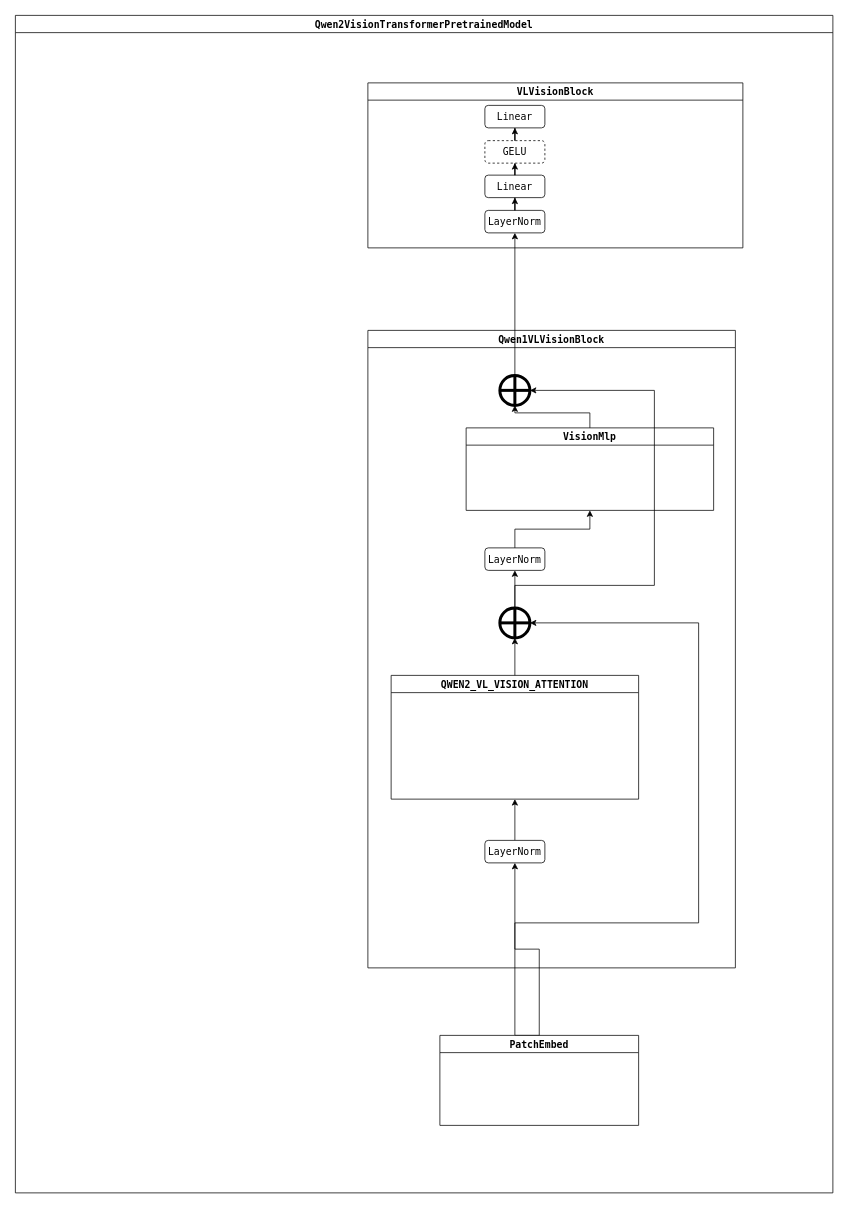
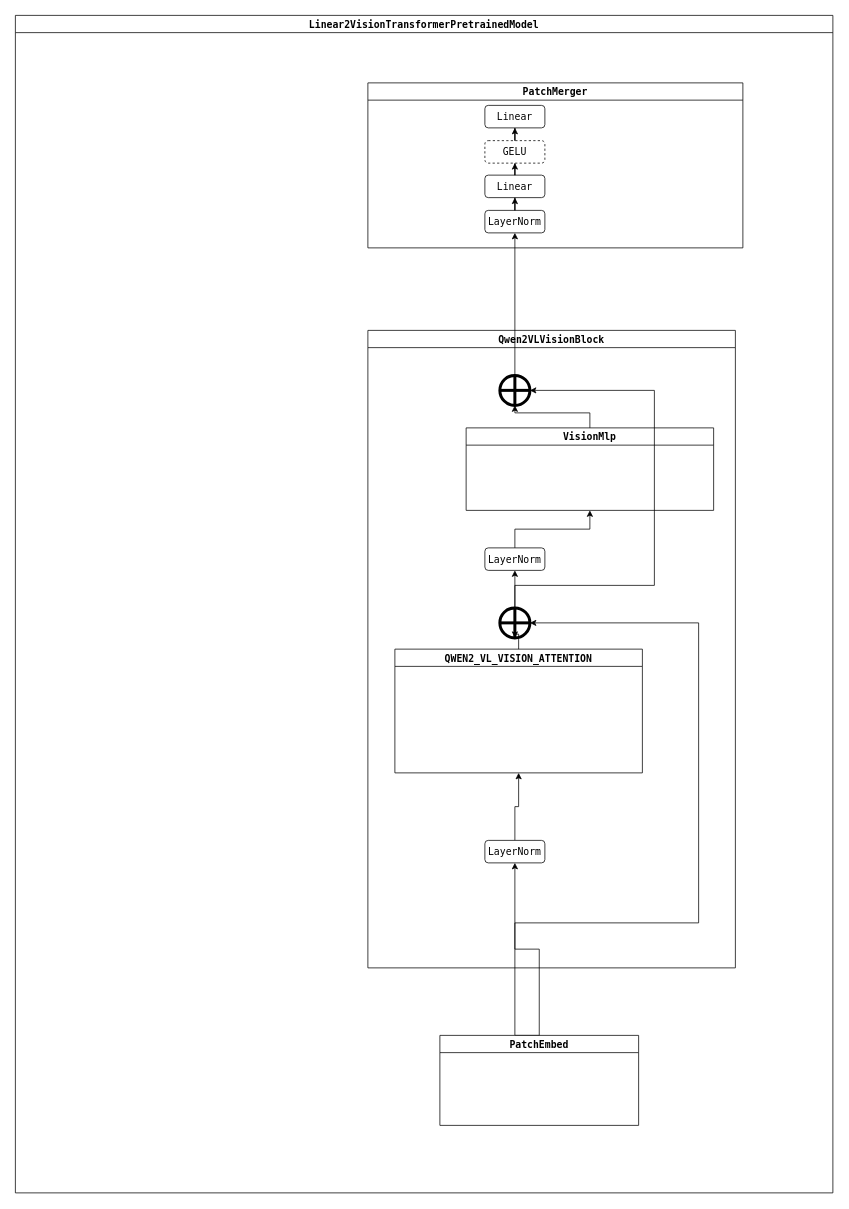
node "Qwen2VisionTransformerPretrainedModel": label "Qwen2VisionTransformerPretrainedModel" -> "Linear2VisionTransformerPretrainedModel"
node "VLVisionBlock": label "VLVisionBlock" -> "PatchMerger"
node "Qwen1VLVisionBlock": label "Qwen1VLVisionBlock" -> "Qwen2VLVisionBlock"
node "QWEN2_VL_VISION_ATTENTION": moved (515, 737) -> (519, 711)
